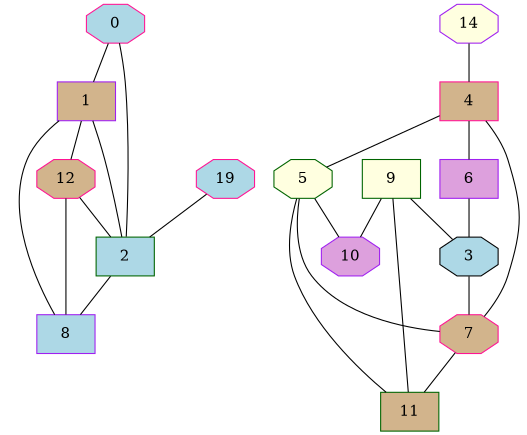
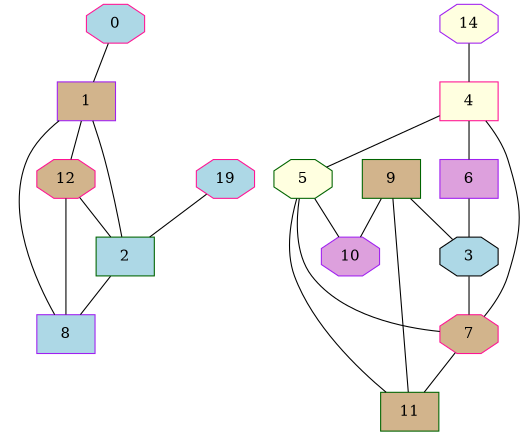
node "4": fillcolor tan -> lightyellow
edge "0" -- "2": removed
node "9": fillcolor lightyellow -> tan
